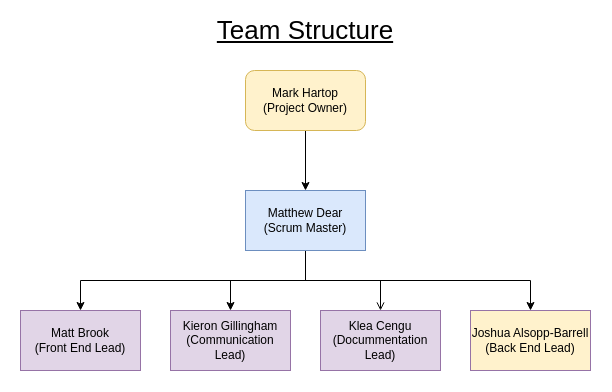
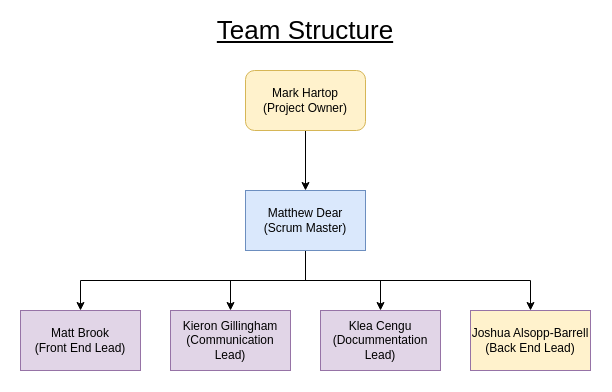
edge "Matthew Dear (Scrum Master)" -> "Klea Cengu (Docummentation Lead)": arrowhead open -> classic
